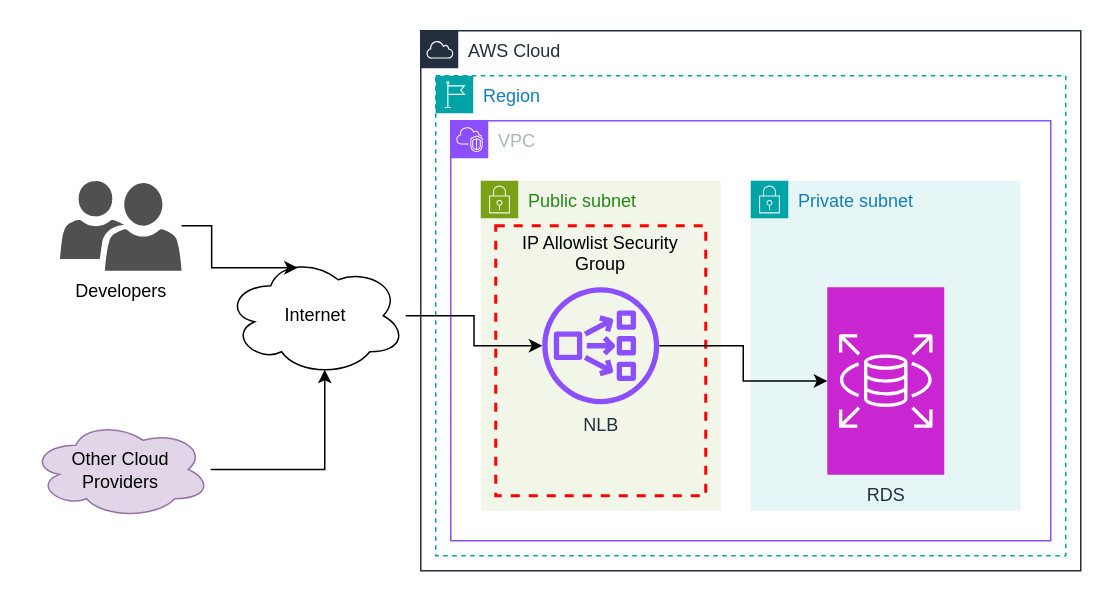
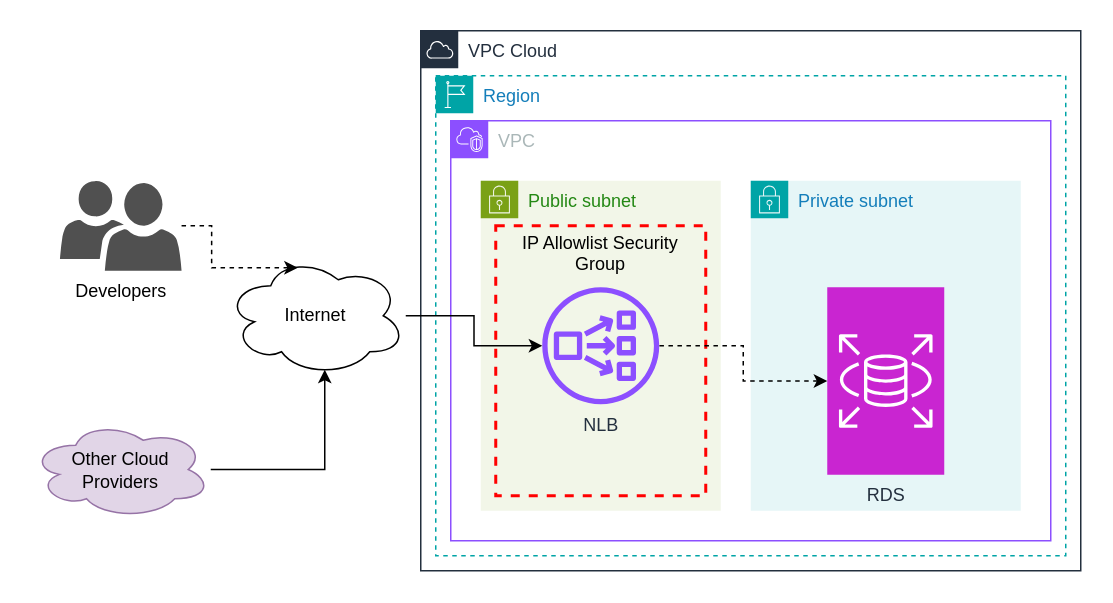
node "AWS Cloud": label "AWS Cloud" -> "VPC Cloud"
edge "Developers" -> "Internet": style solid -> dashed
edge "NLB" -> "RDS": style solid -> dashed
